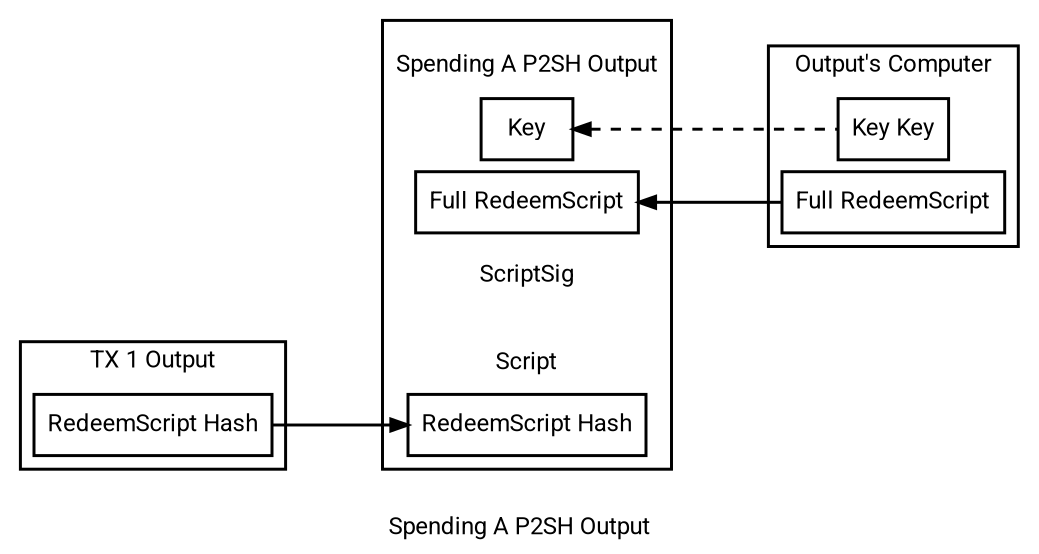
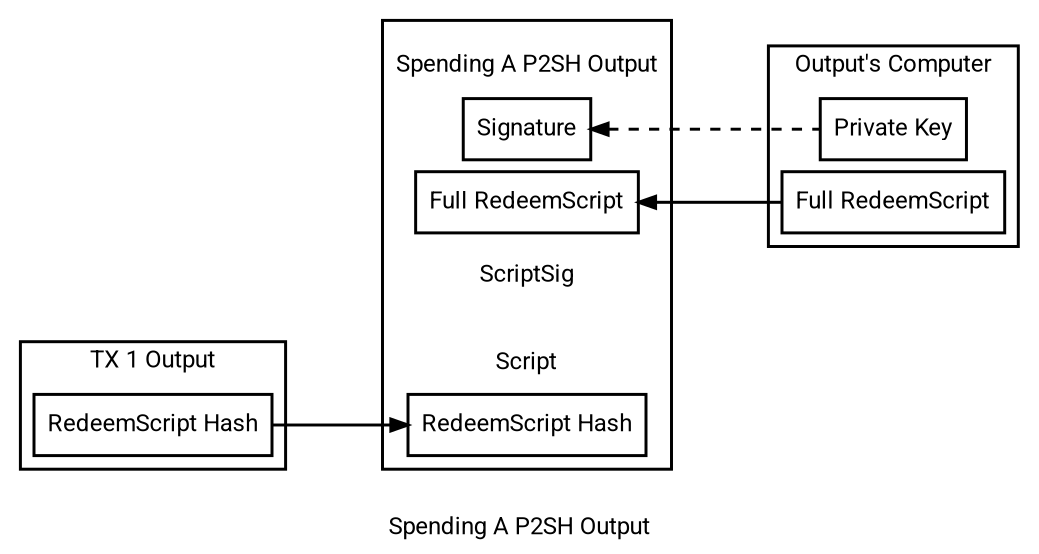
node "Key": label "Key" -> "Signature"
node "Key Key": label "Key Key" -> "Private Key"
